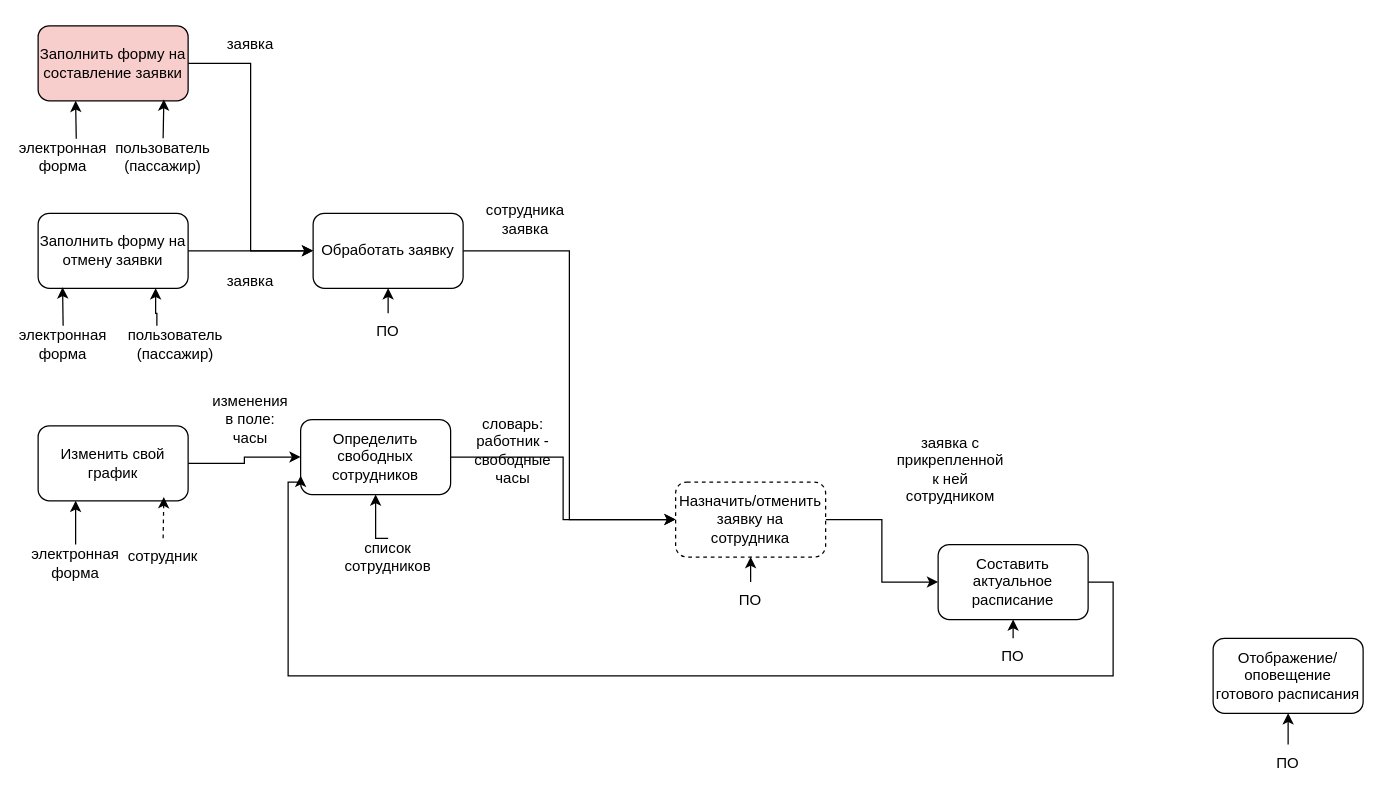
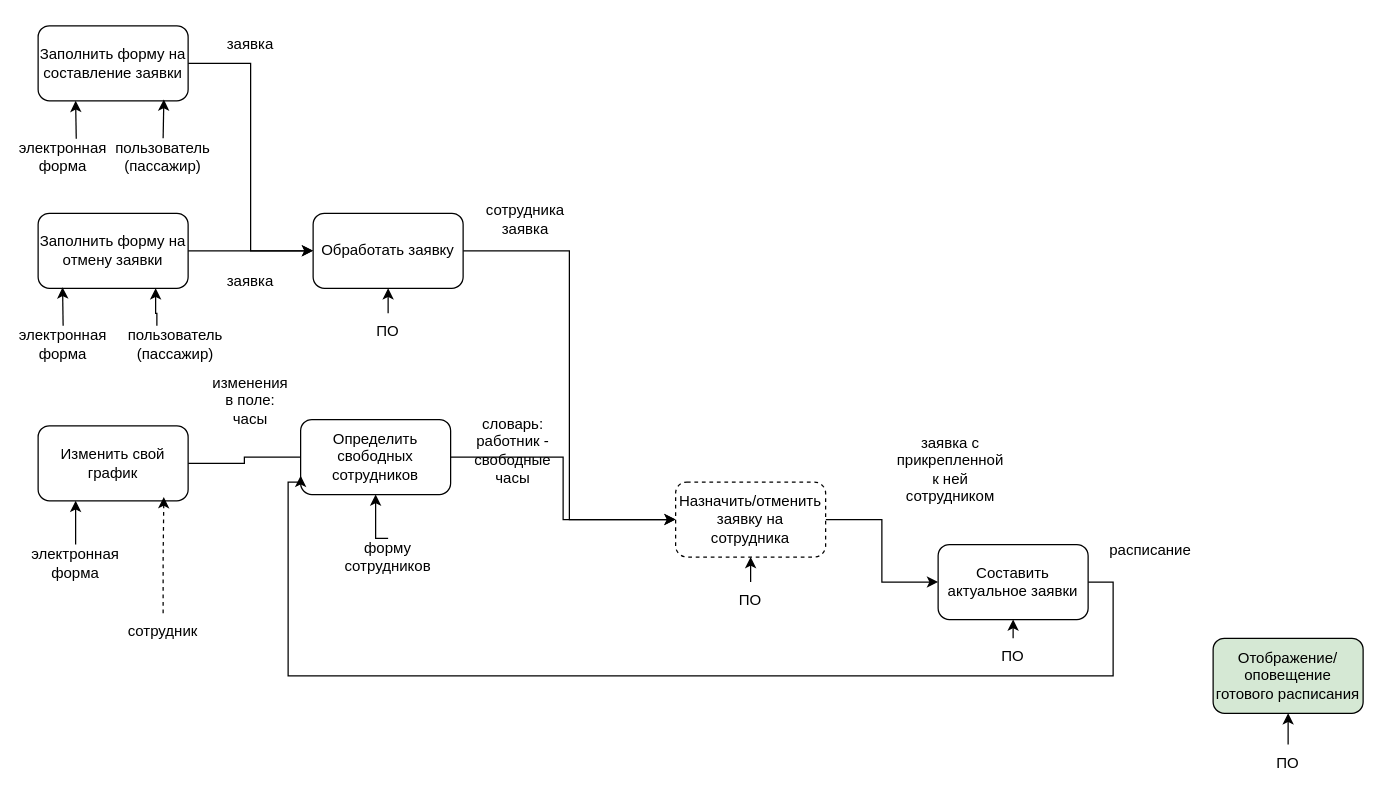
node "Заполнить форму на составление заявки": fillcolor #f8cecc -> #ffffff
node "изменения в поле: часы": moved (251, 419) -> (251, 401)
edge "Изменить свой график" -> "Определить свободных сотрудников": arrowhead classic -> none
node "расписание": added
node "сотрудник": moved (163, 557) -> (163, 632)
node "список сотрудников": label "список сотрудников" -> "форму сотрудников"
node "Составить актуальное расписание": label "Составить актуальное расписание" -> "Составить актуальное заявки"
node "Отображение/оповещение готового расписания": fillcolor #ffffff -> #d5e8d4
